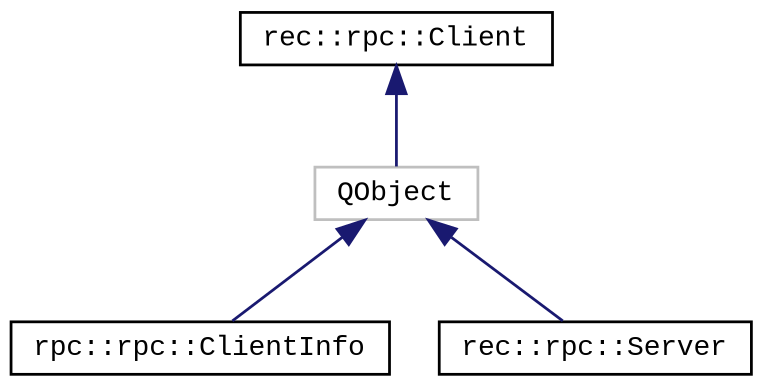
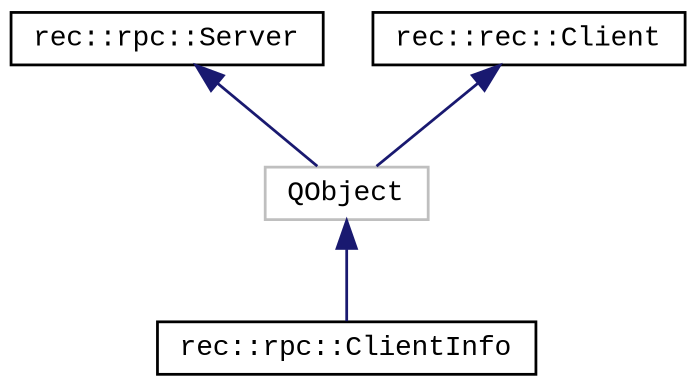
node "rec::rpc::Client": label "rec::rpc::Client" -> "rec::rec::Client"
edge "rec::rpc::Server" -> "QObject": reversed
node "rpc::rpc::ClientInfo": label "rpc::rpc::ClientInfo" -> "rec::rpc::ClientInfo"
